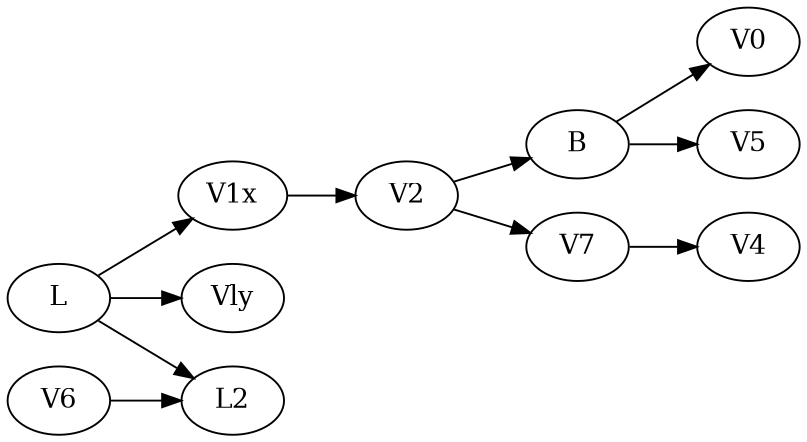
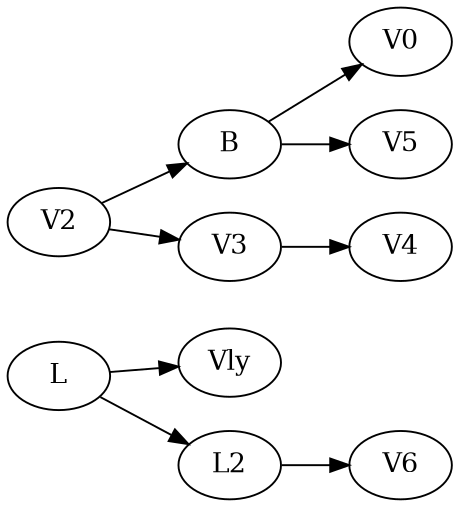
node "V1x": removed
node "V7": label "V7" -> "V3"
edge "V6" -> "L2": reversed
